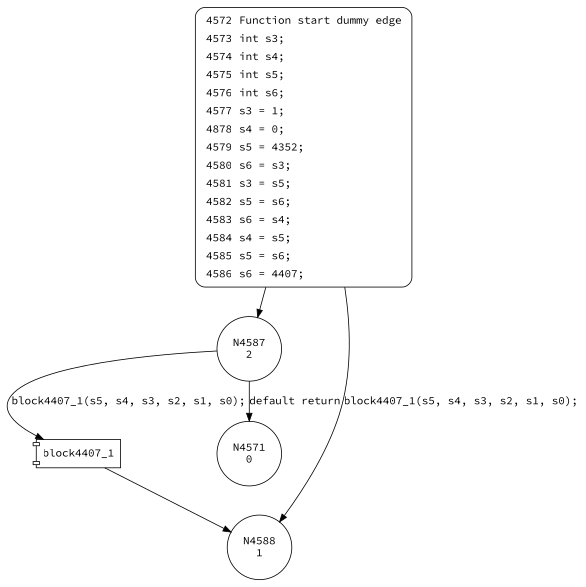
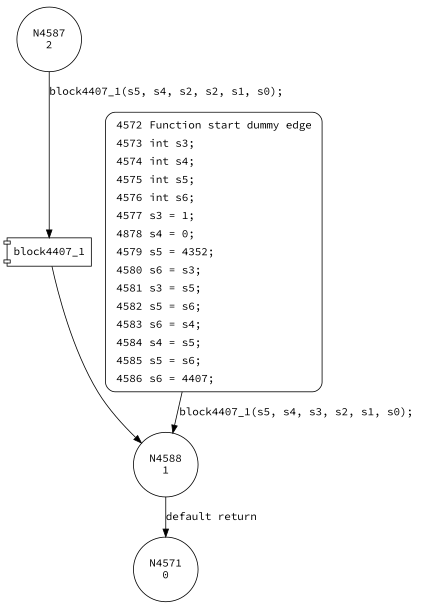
edge "4572" -> "N4587 2": removed
edge "N4587 2" -> "N4571 0": now "N4588 1" -> "N4571 0"
edge "N4587 2" -> "block4407_1": label "block4407_1(s5, s4, s3, s2, s1, s0);" -> "block4407_1(s5, s4, s2, s2, s1, s0);"
